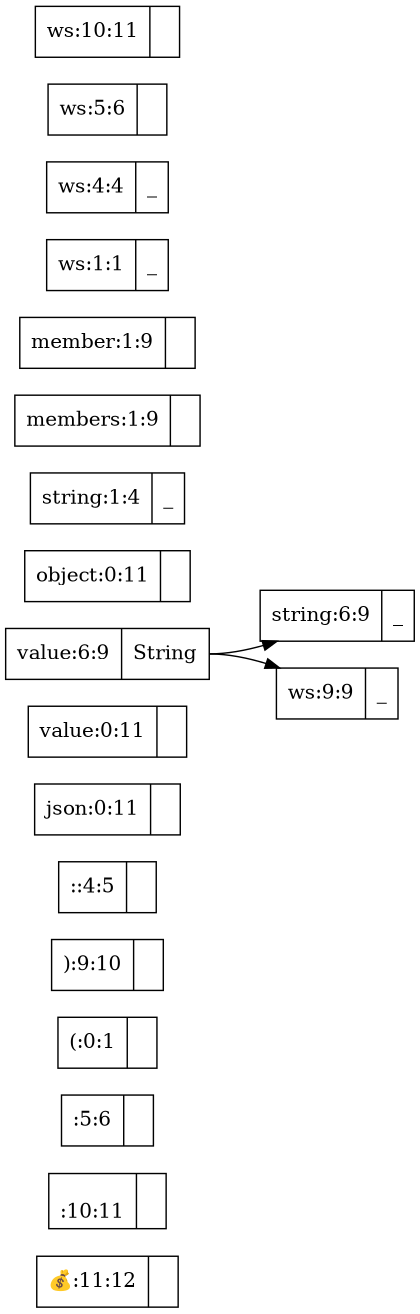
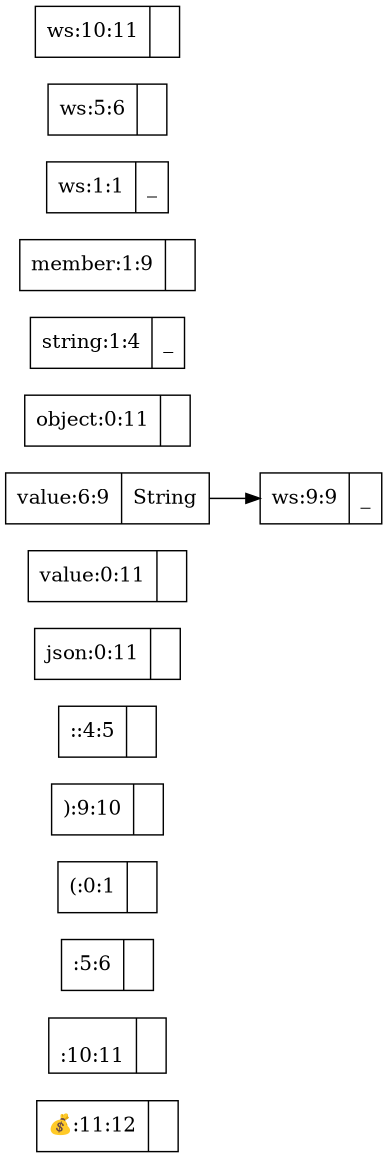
node "ws:4:4": removed
node "members:1:9": removed
node "string:6:9": removed
